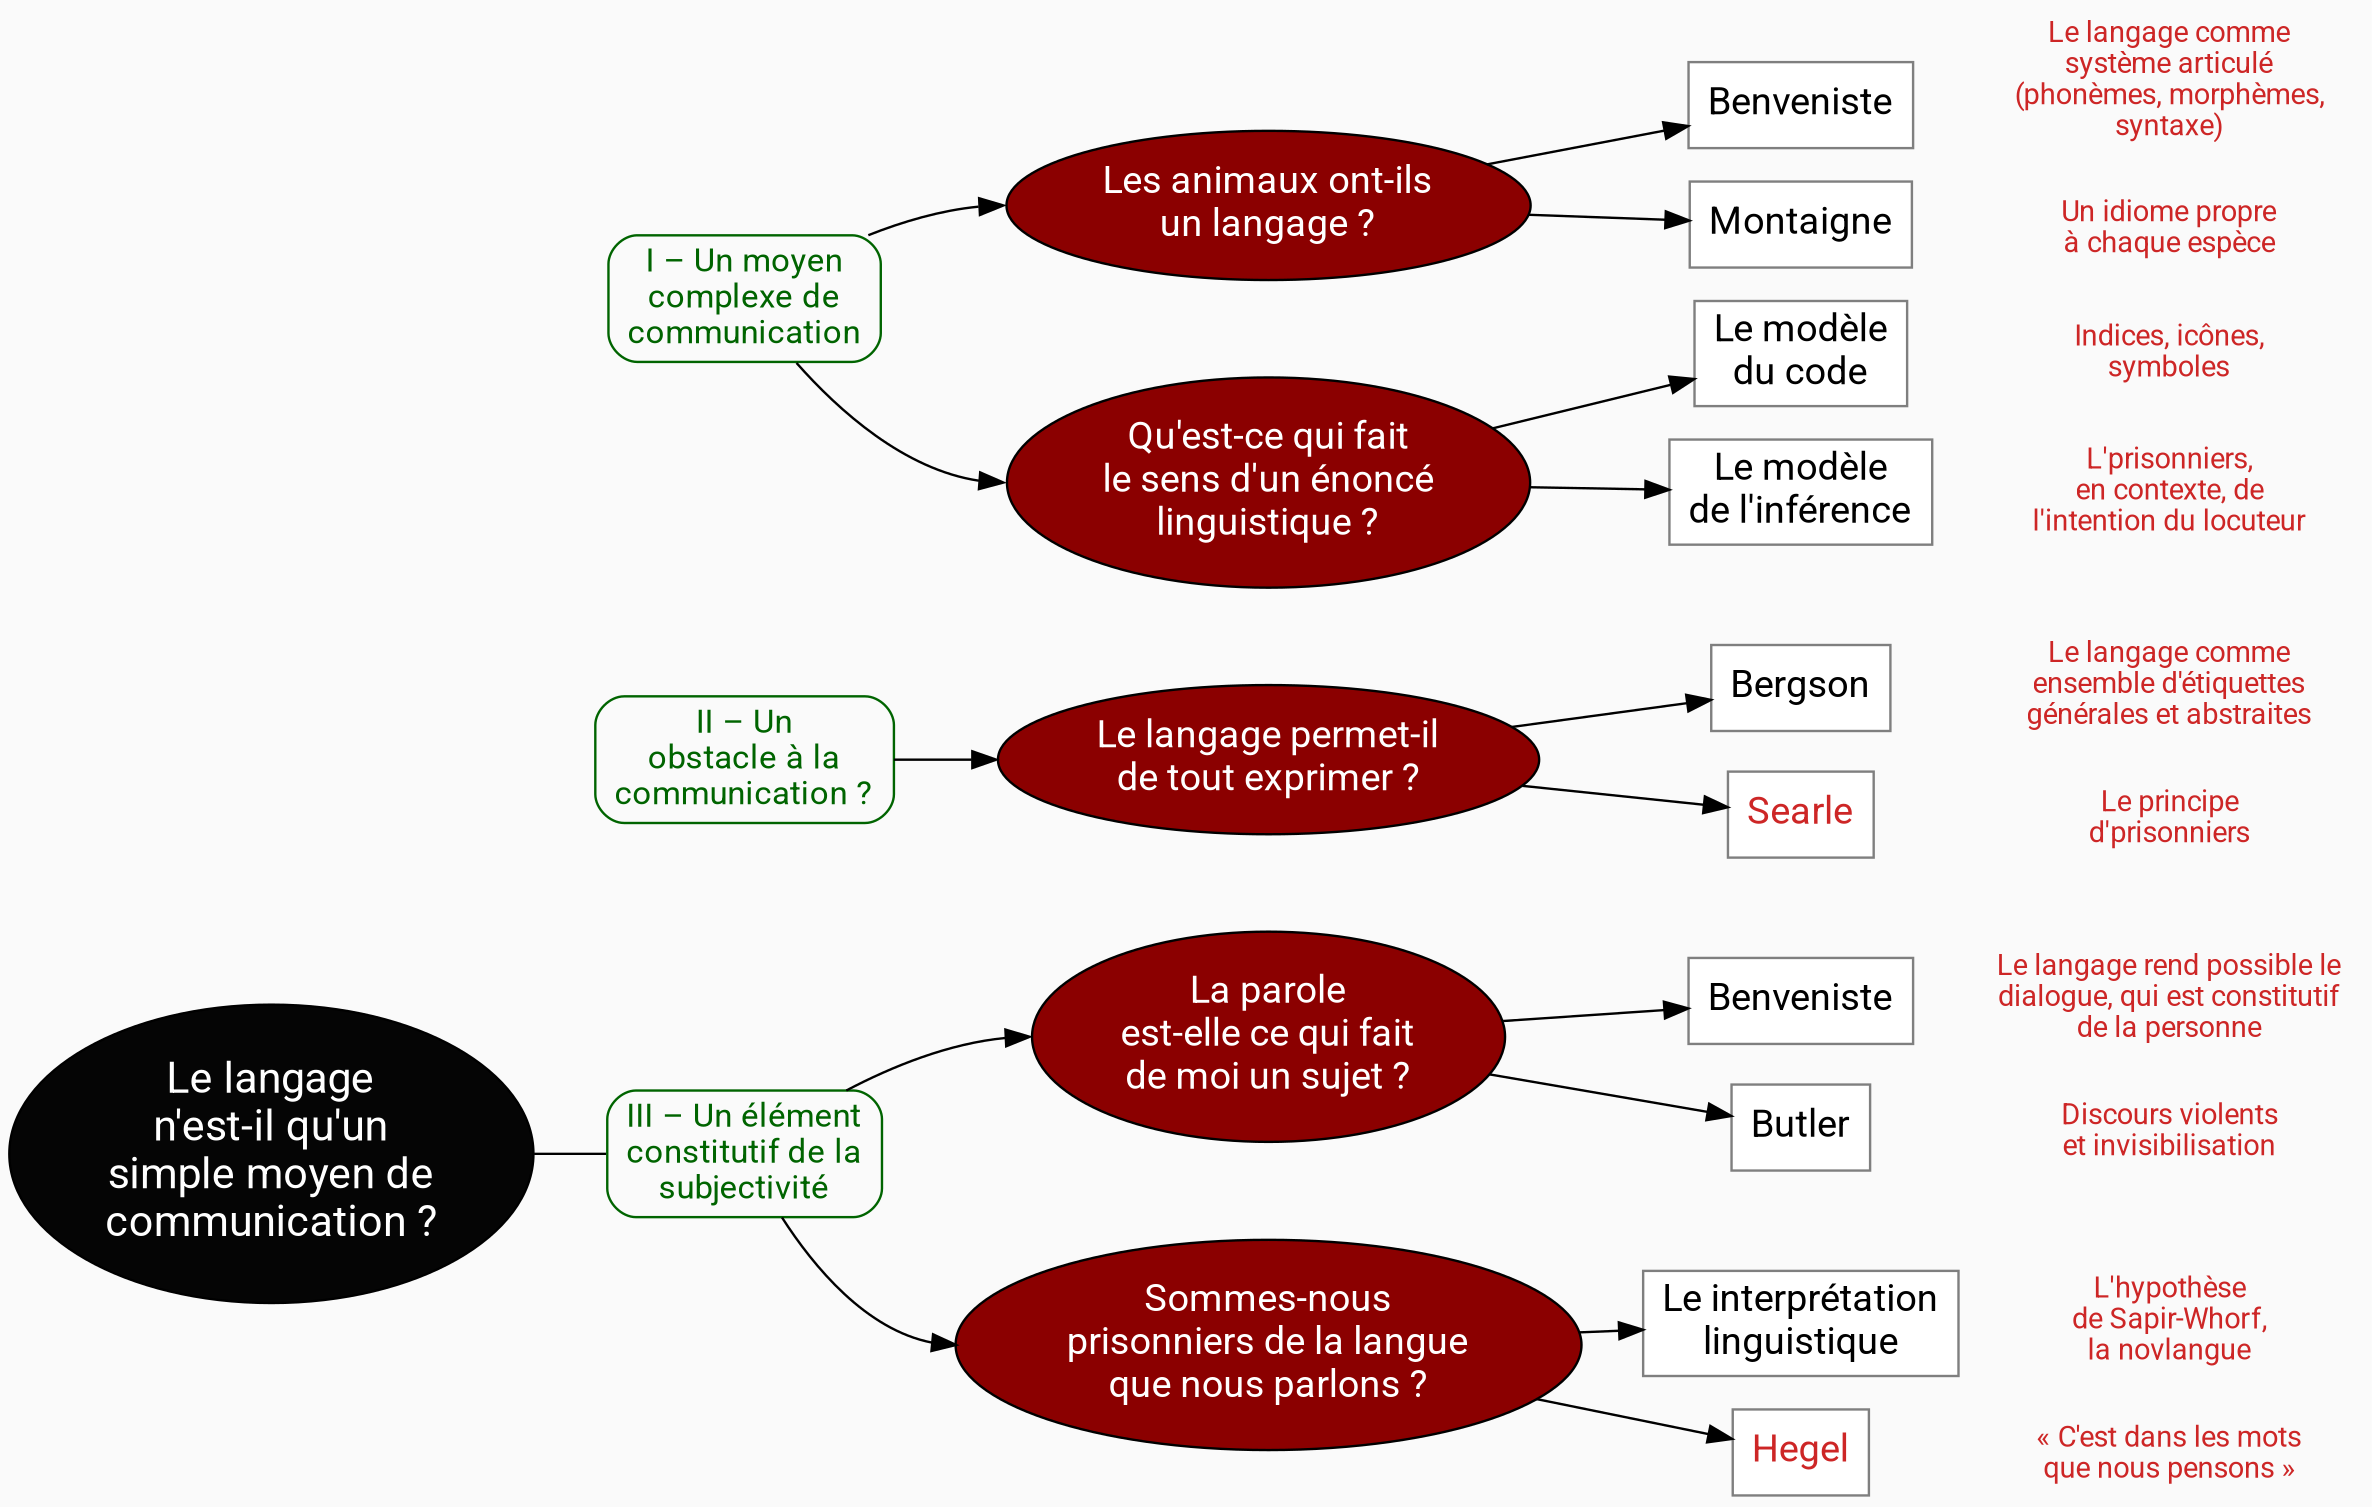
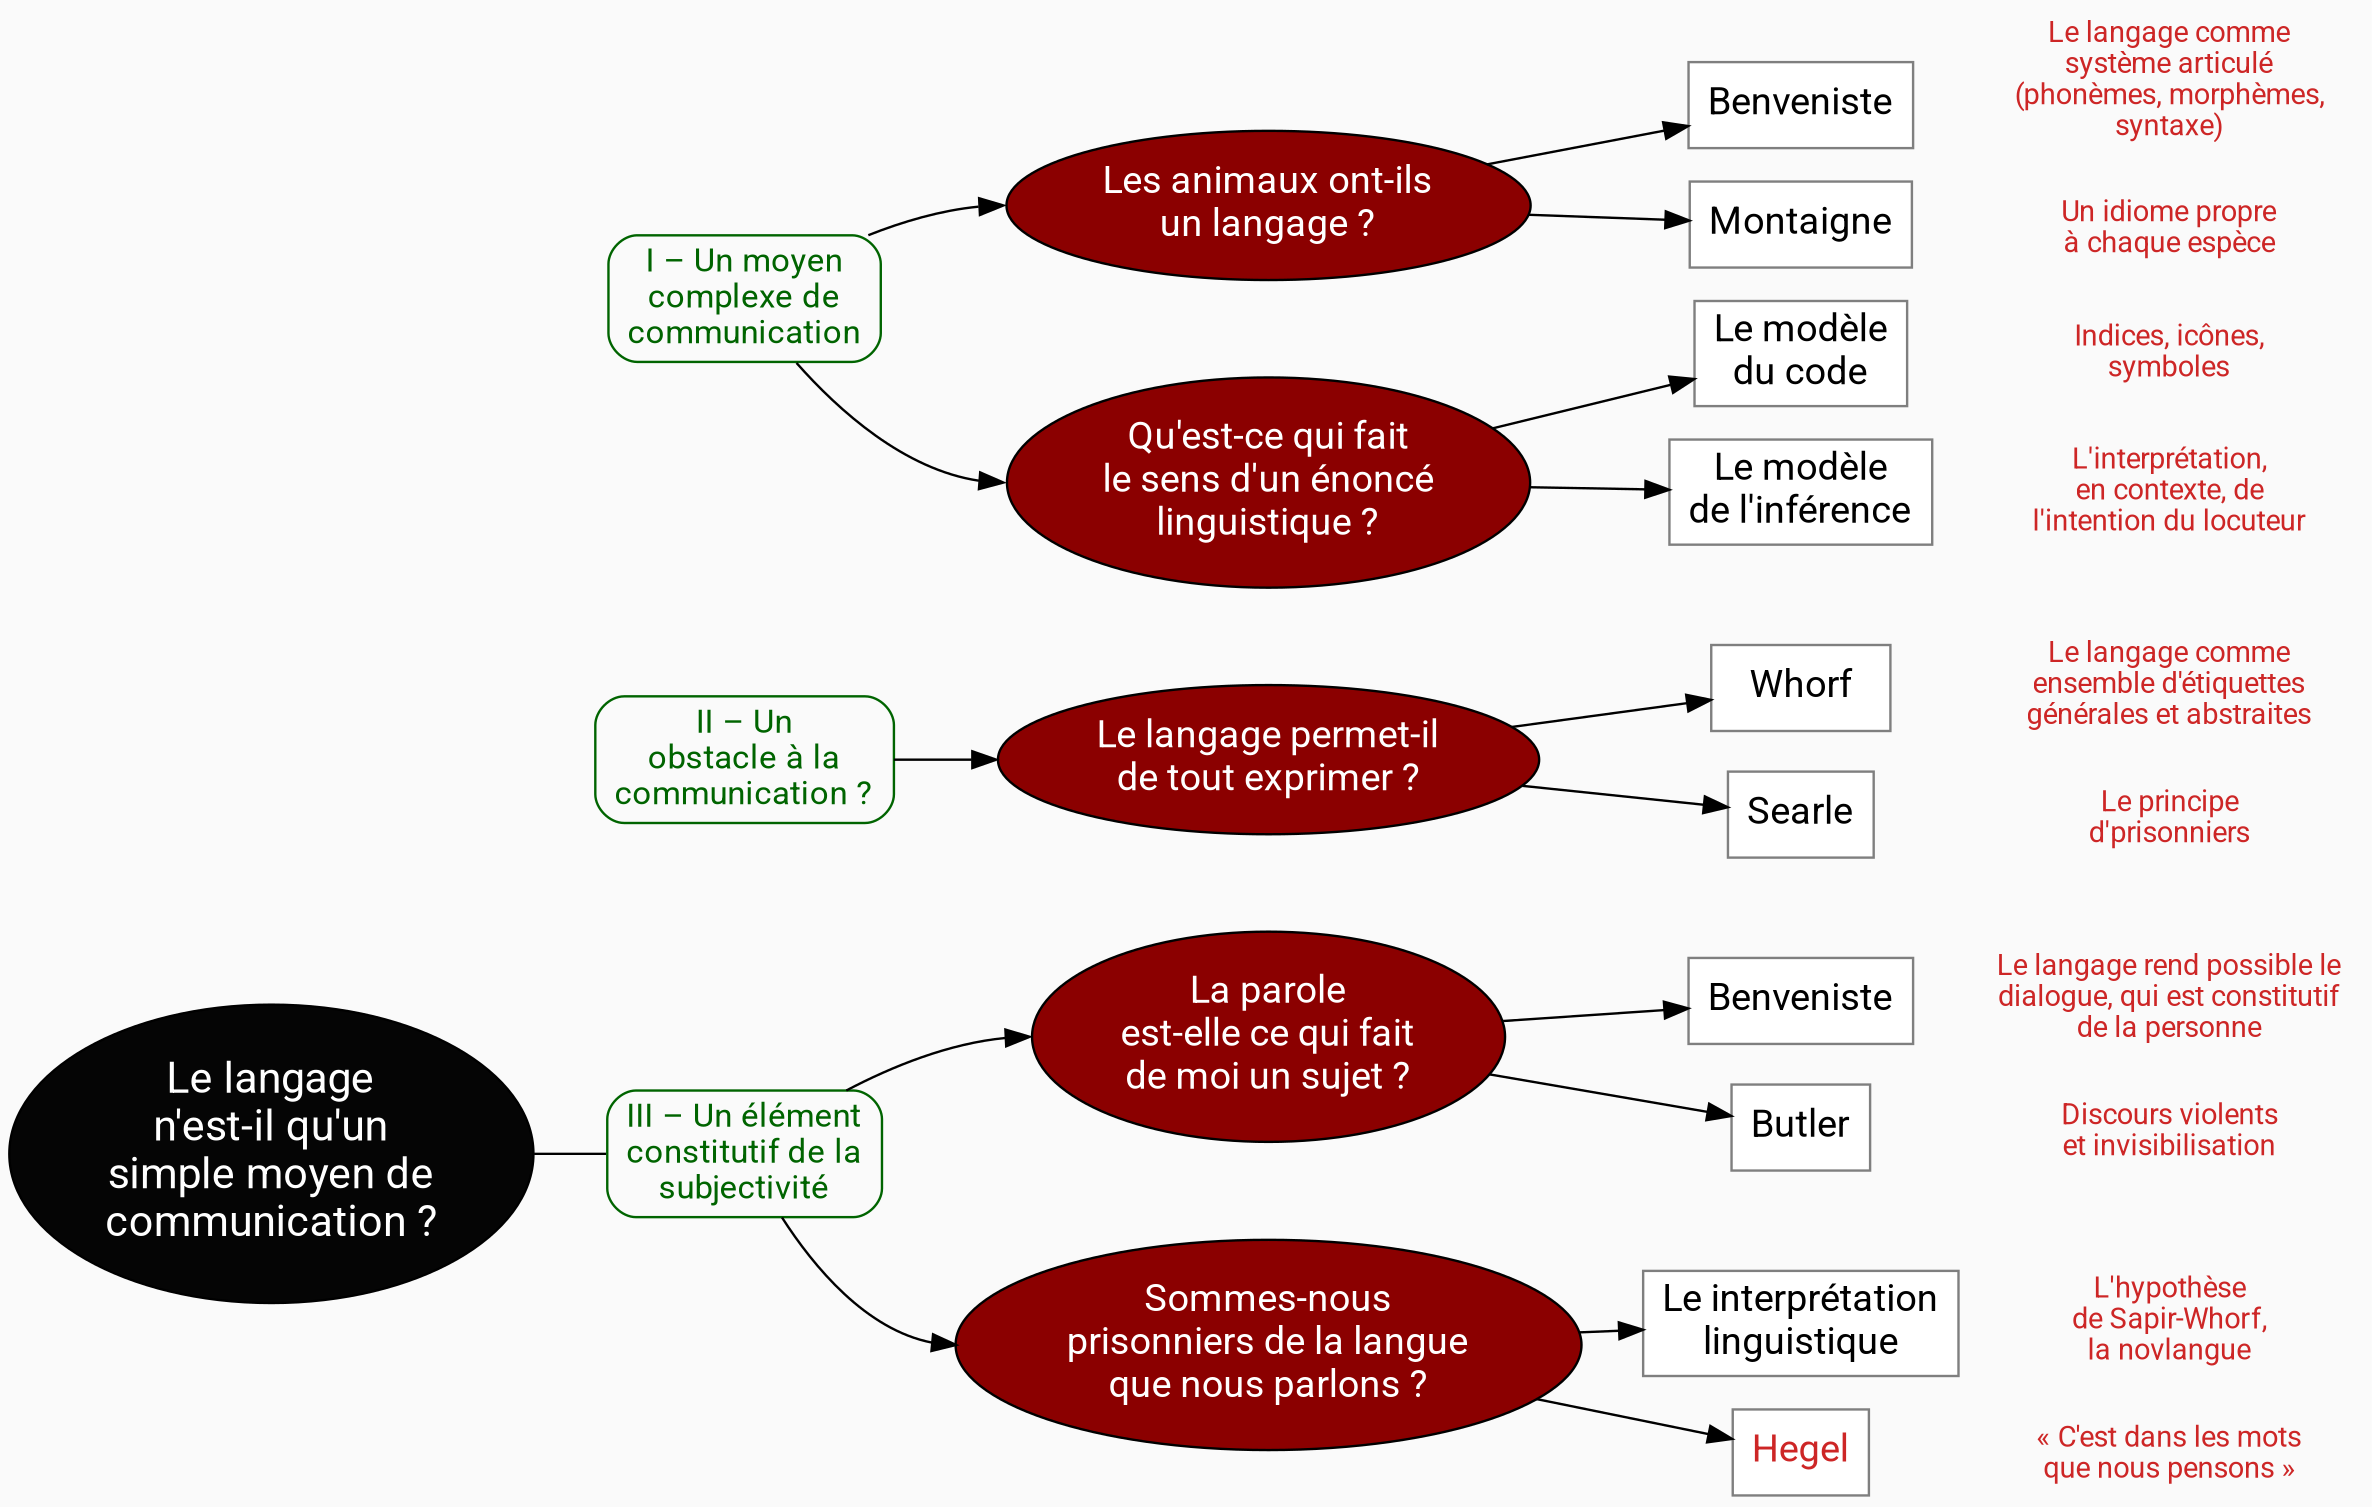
node "L'prisonniers, en contexte, de l'intention du locuteur": label "L'prisonniers, en contexte, de l'intention du locuteur" -> "L'interprétation, en contexte, de l'intention du locuteur"
node "Bergson": label "Bergson" -> "Whorf"
node "Searle": fontcolor firebrick3 -> black
